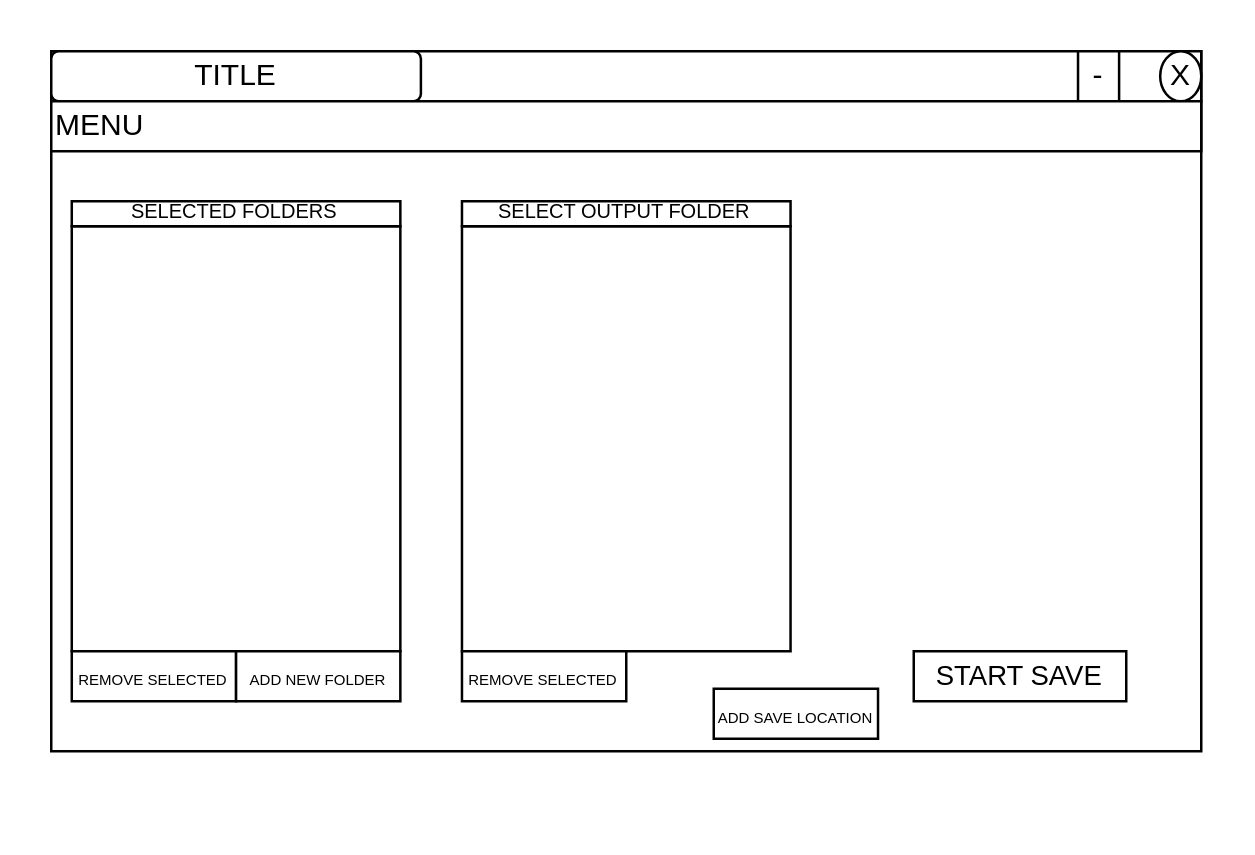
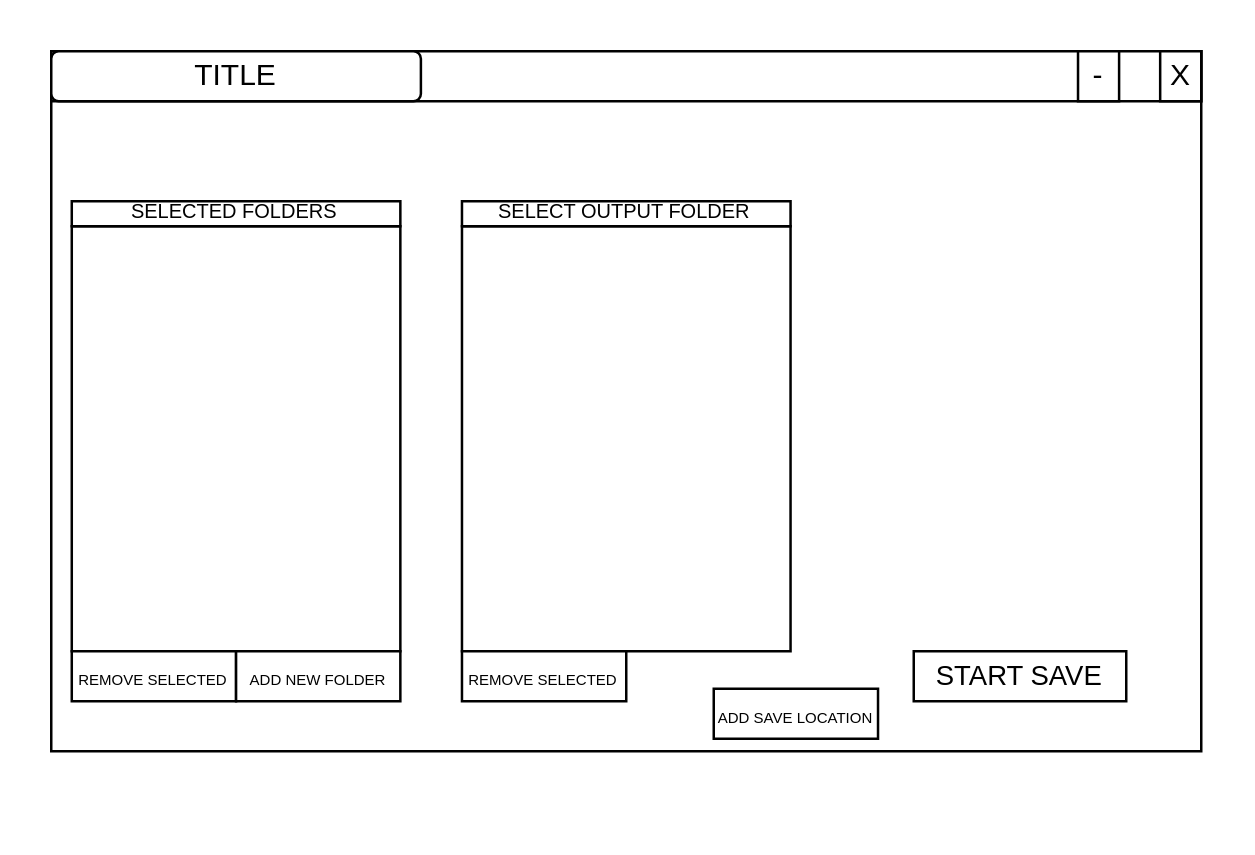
node "X": shape ellipse -> rectangle
node "MENU": removed
